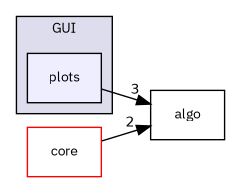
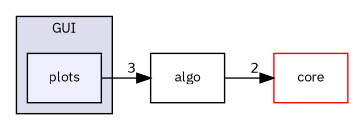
edge "core" -> "algo": reversed
